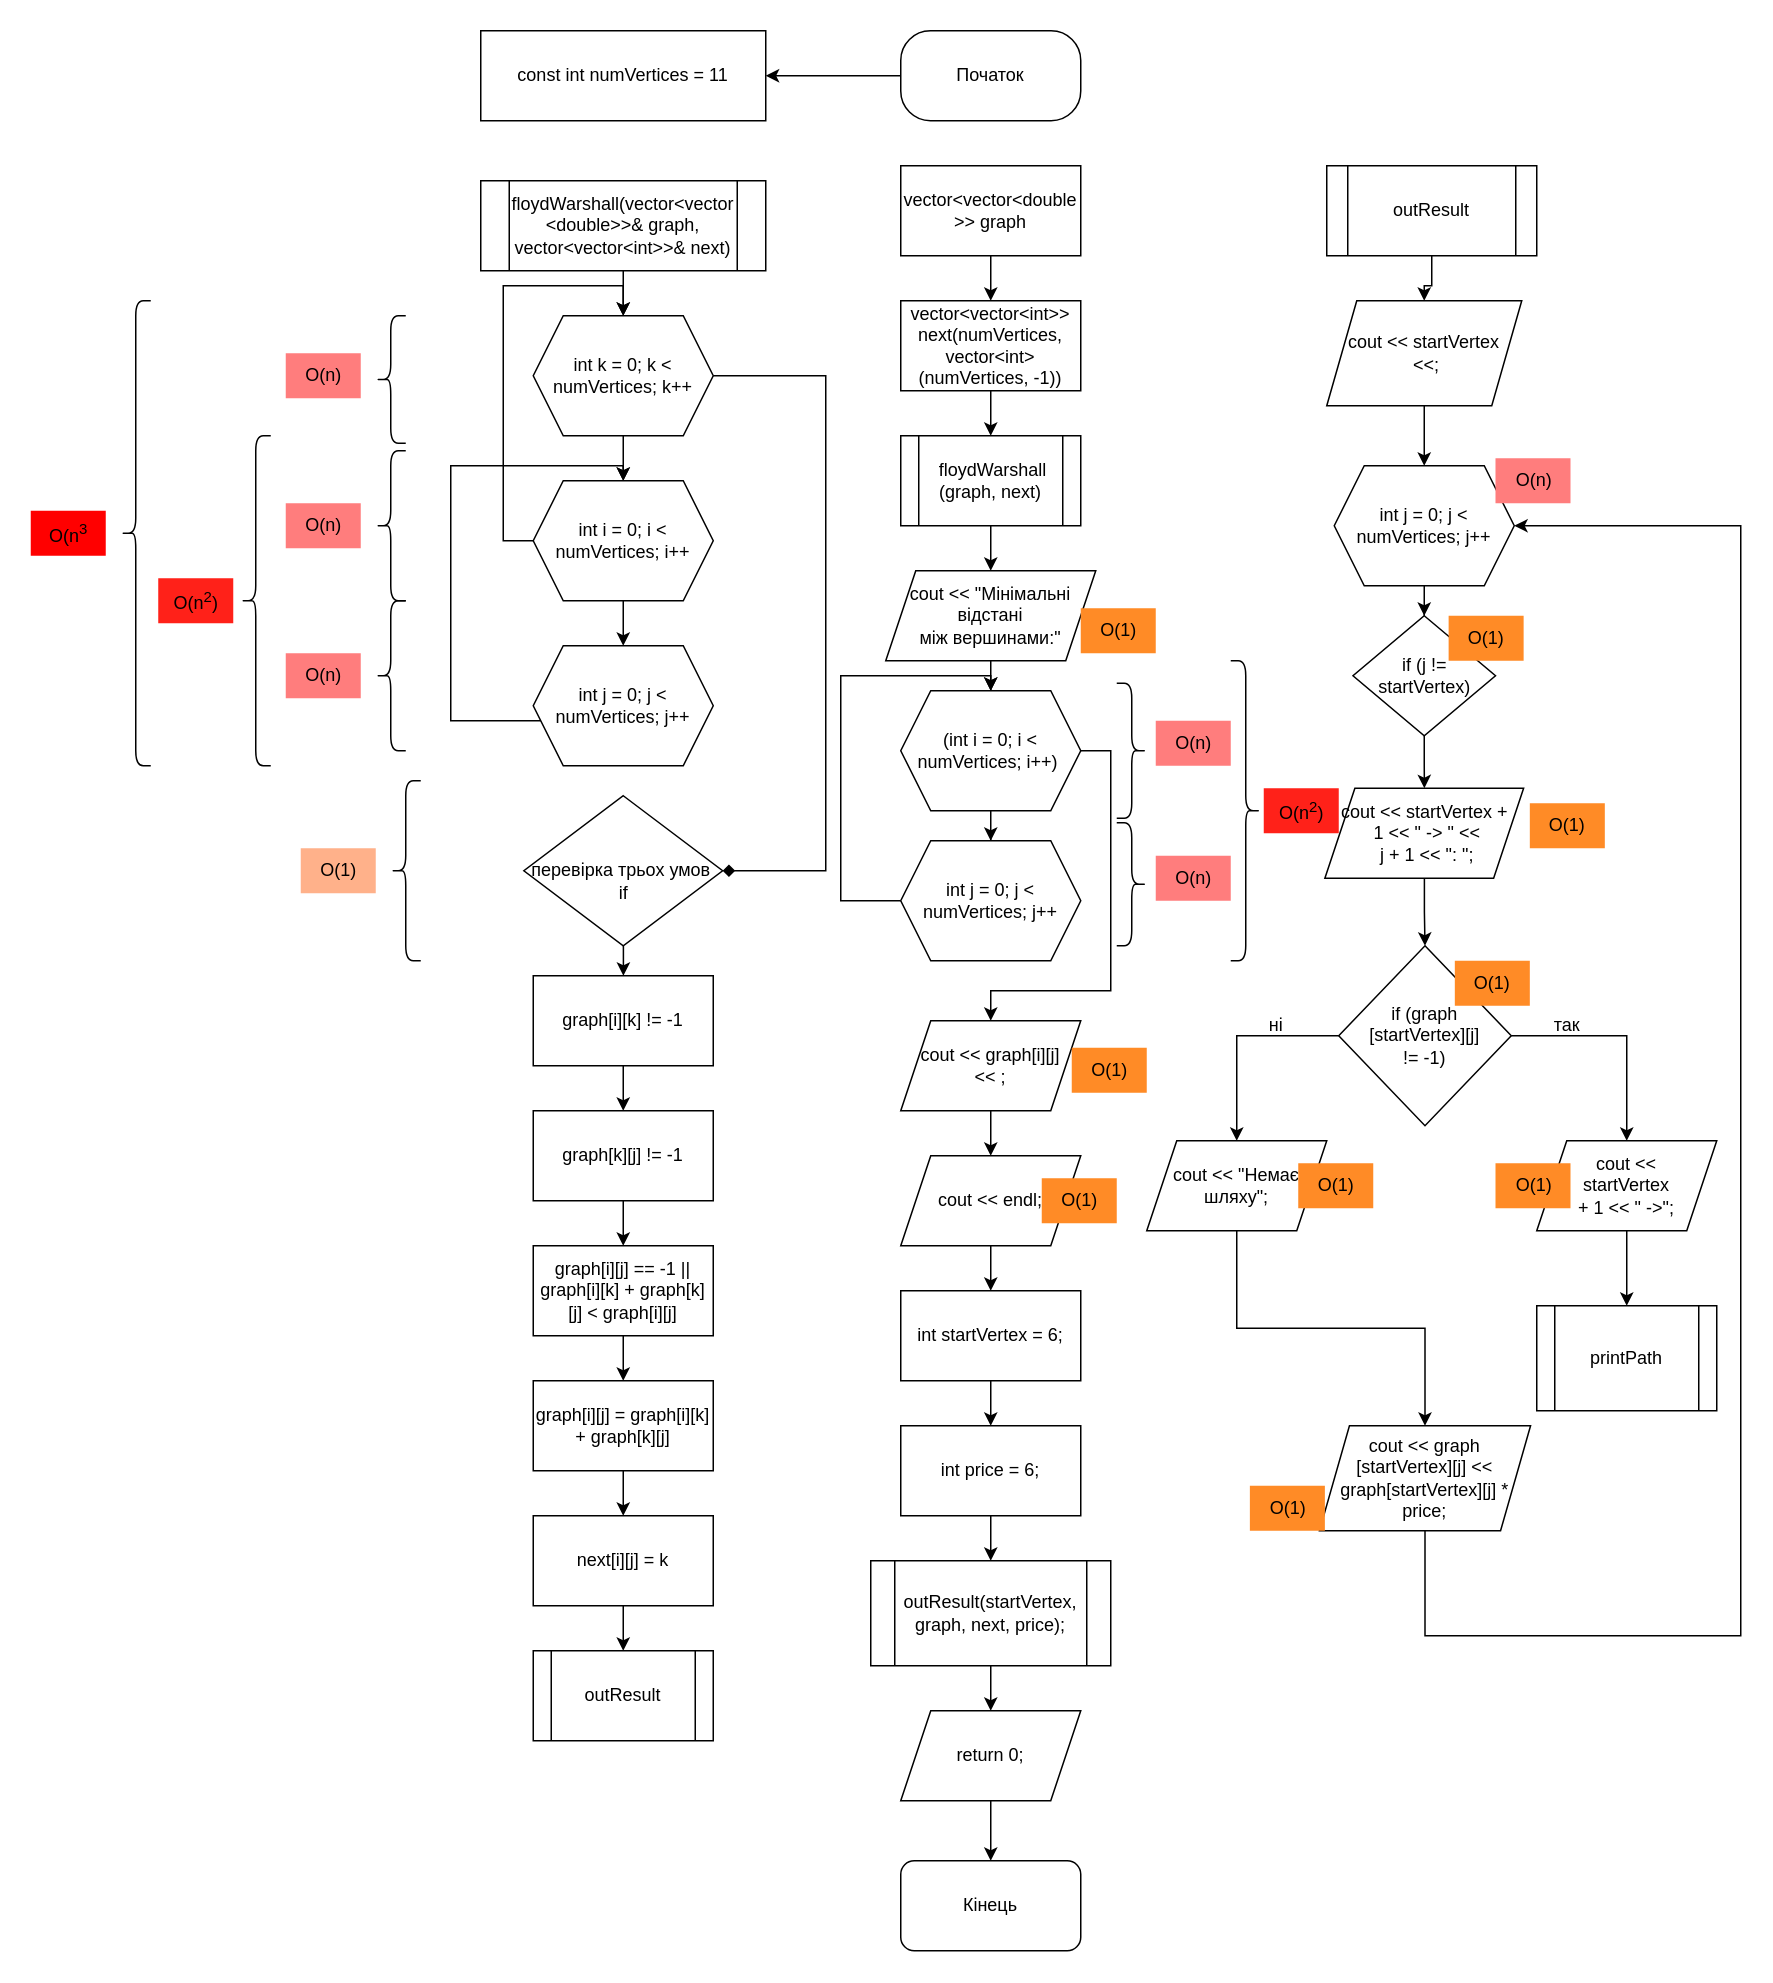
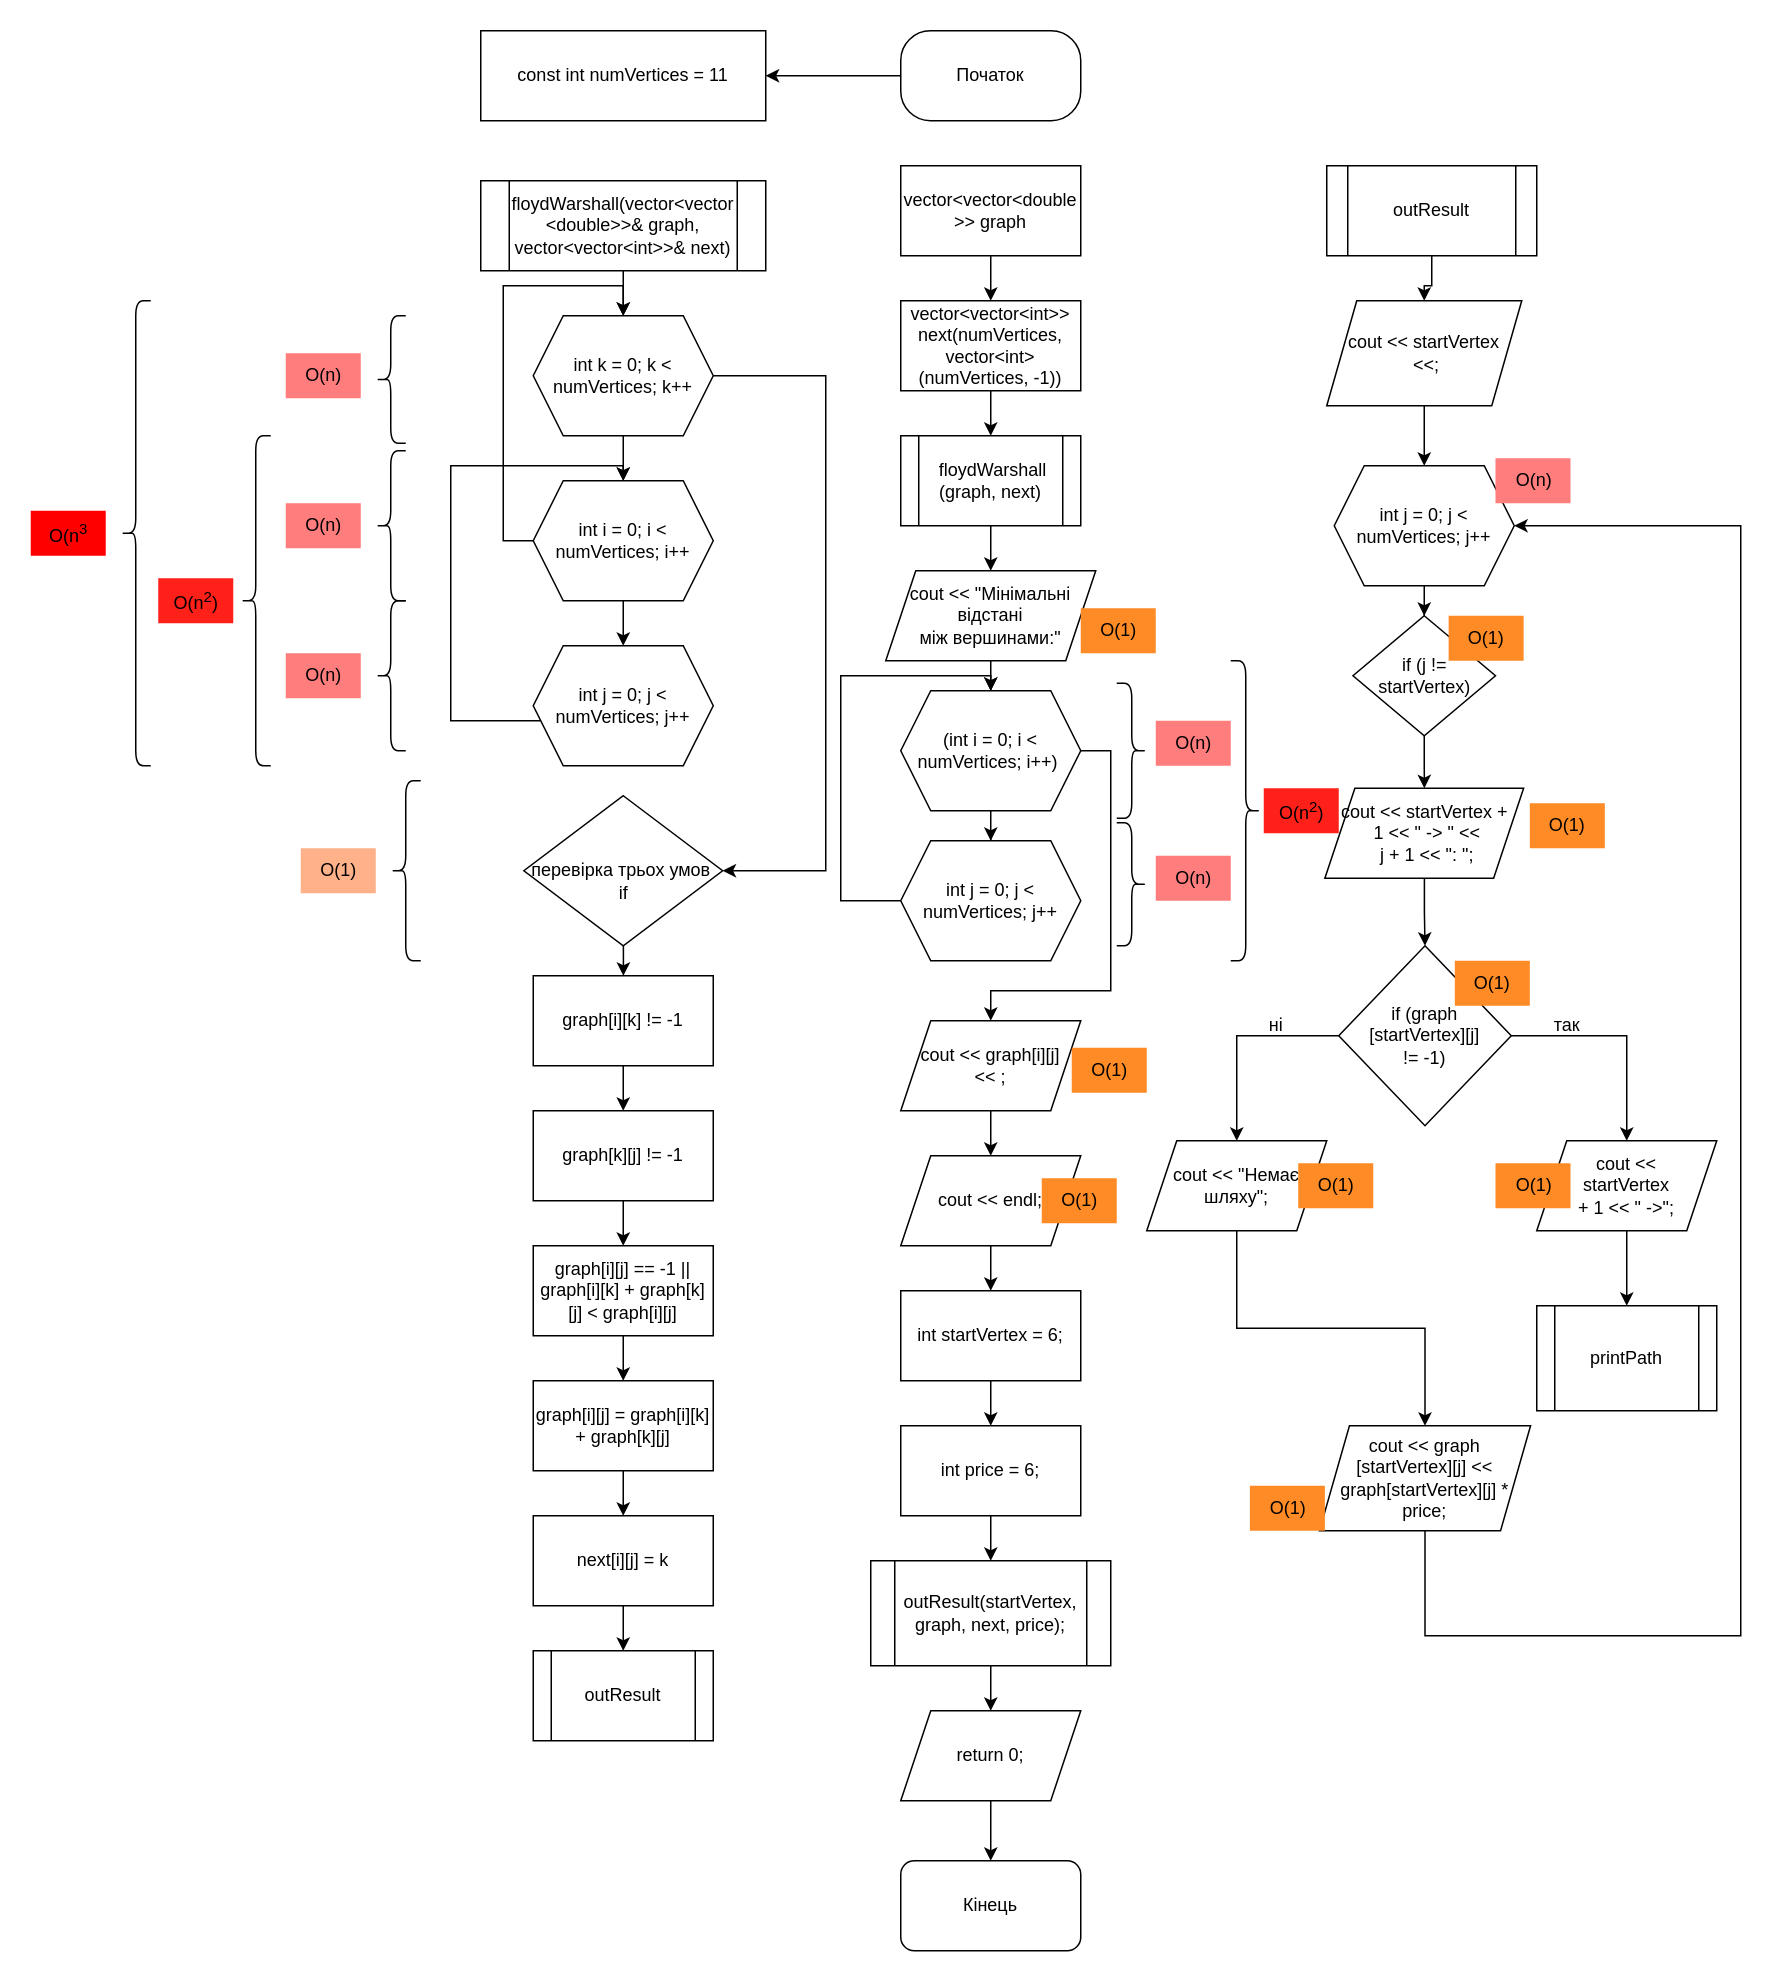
edge "int k = 0; k < numVertices; k++" -> "перевірка трьох умов if": arrowhead diamond -> classic
